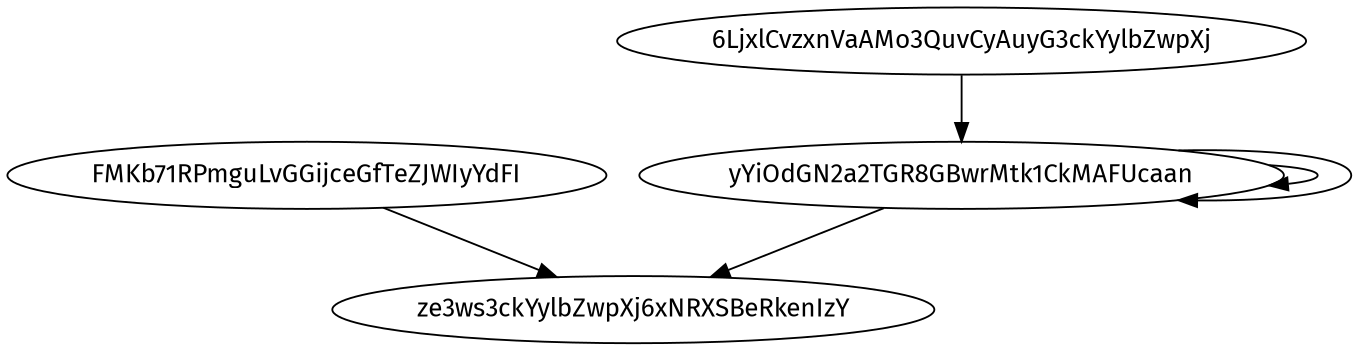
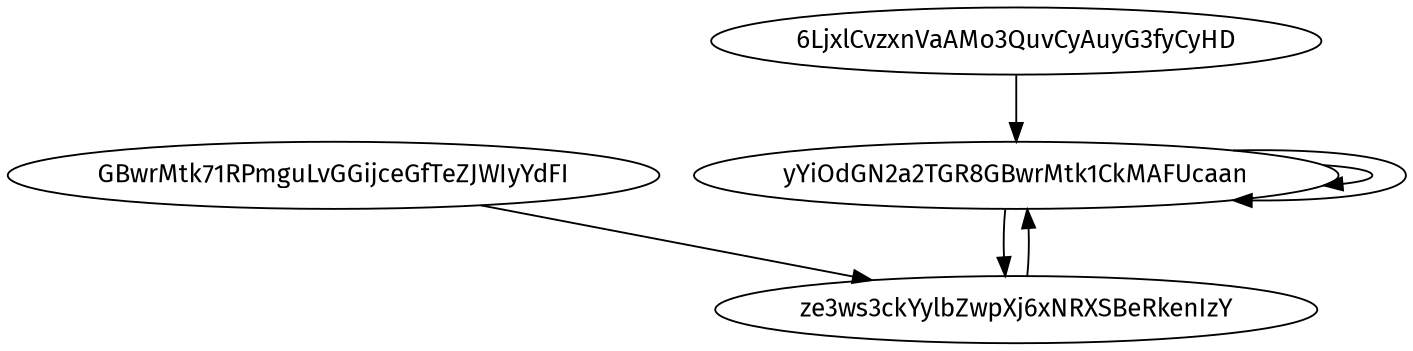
node "6LjxlCvzxnVaAMo3QuvCyAuyG3ckYylbZwpXj": label "6LjxlCvzxnVaAMo3QuvCyAuyG3ckYylbZwpXj" -> "6LjxlCvzxnVaAMo3QuvCyAuyG3fyCyHD"
node "FMKb71RPmguLvGGijceGfTeZJWIyYdFI": label "FMKb71RPmguLvGGijceGfTeZJWIyYdFI" -> "GBwrMtk71RPmguLvGGijceGfTeZJWIyYdFI"
edge "ze3ws3ckYylbZwpXj6xNRXSBeRkenIzY" -> "yYiOdGN2a2TGR8GBwrMtk1CkMAFUcaan": added
